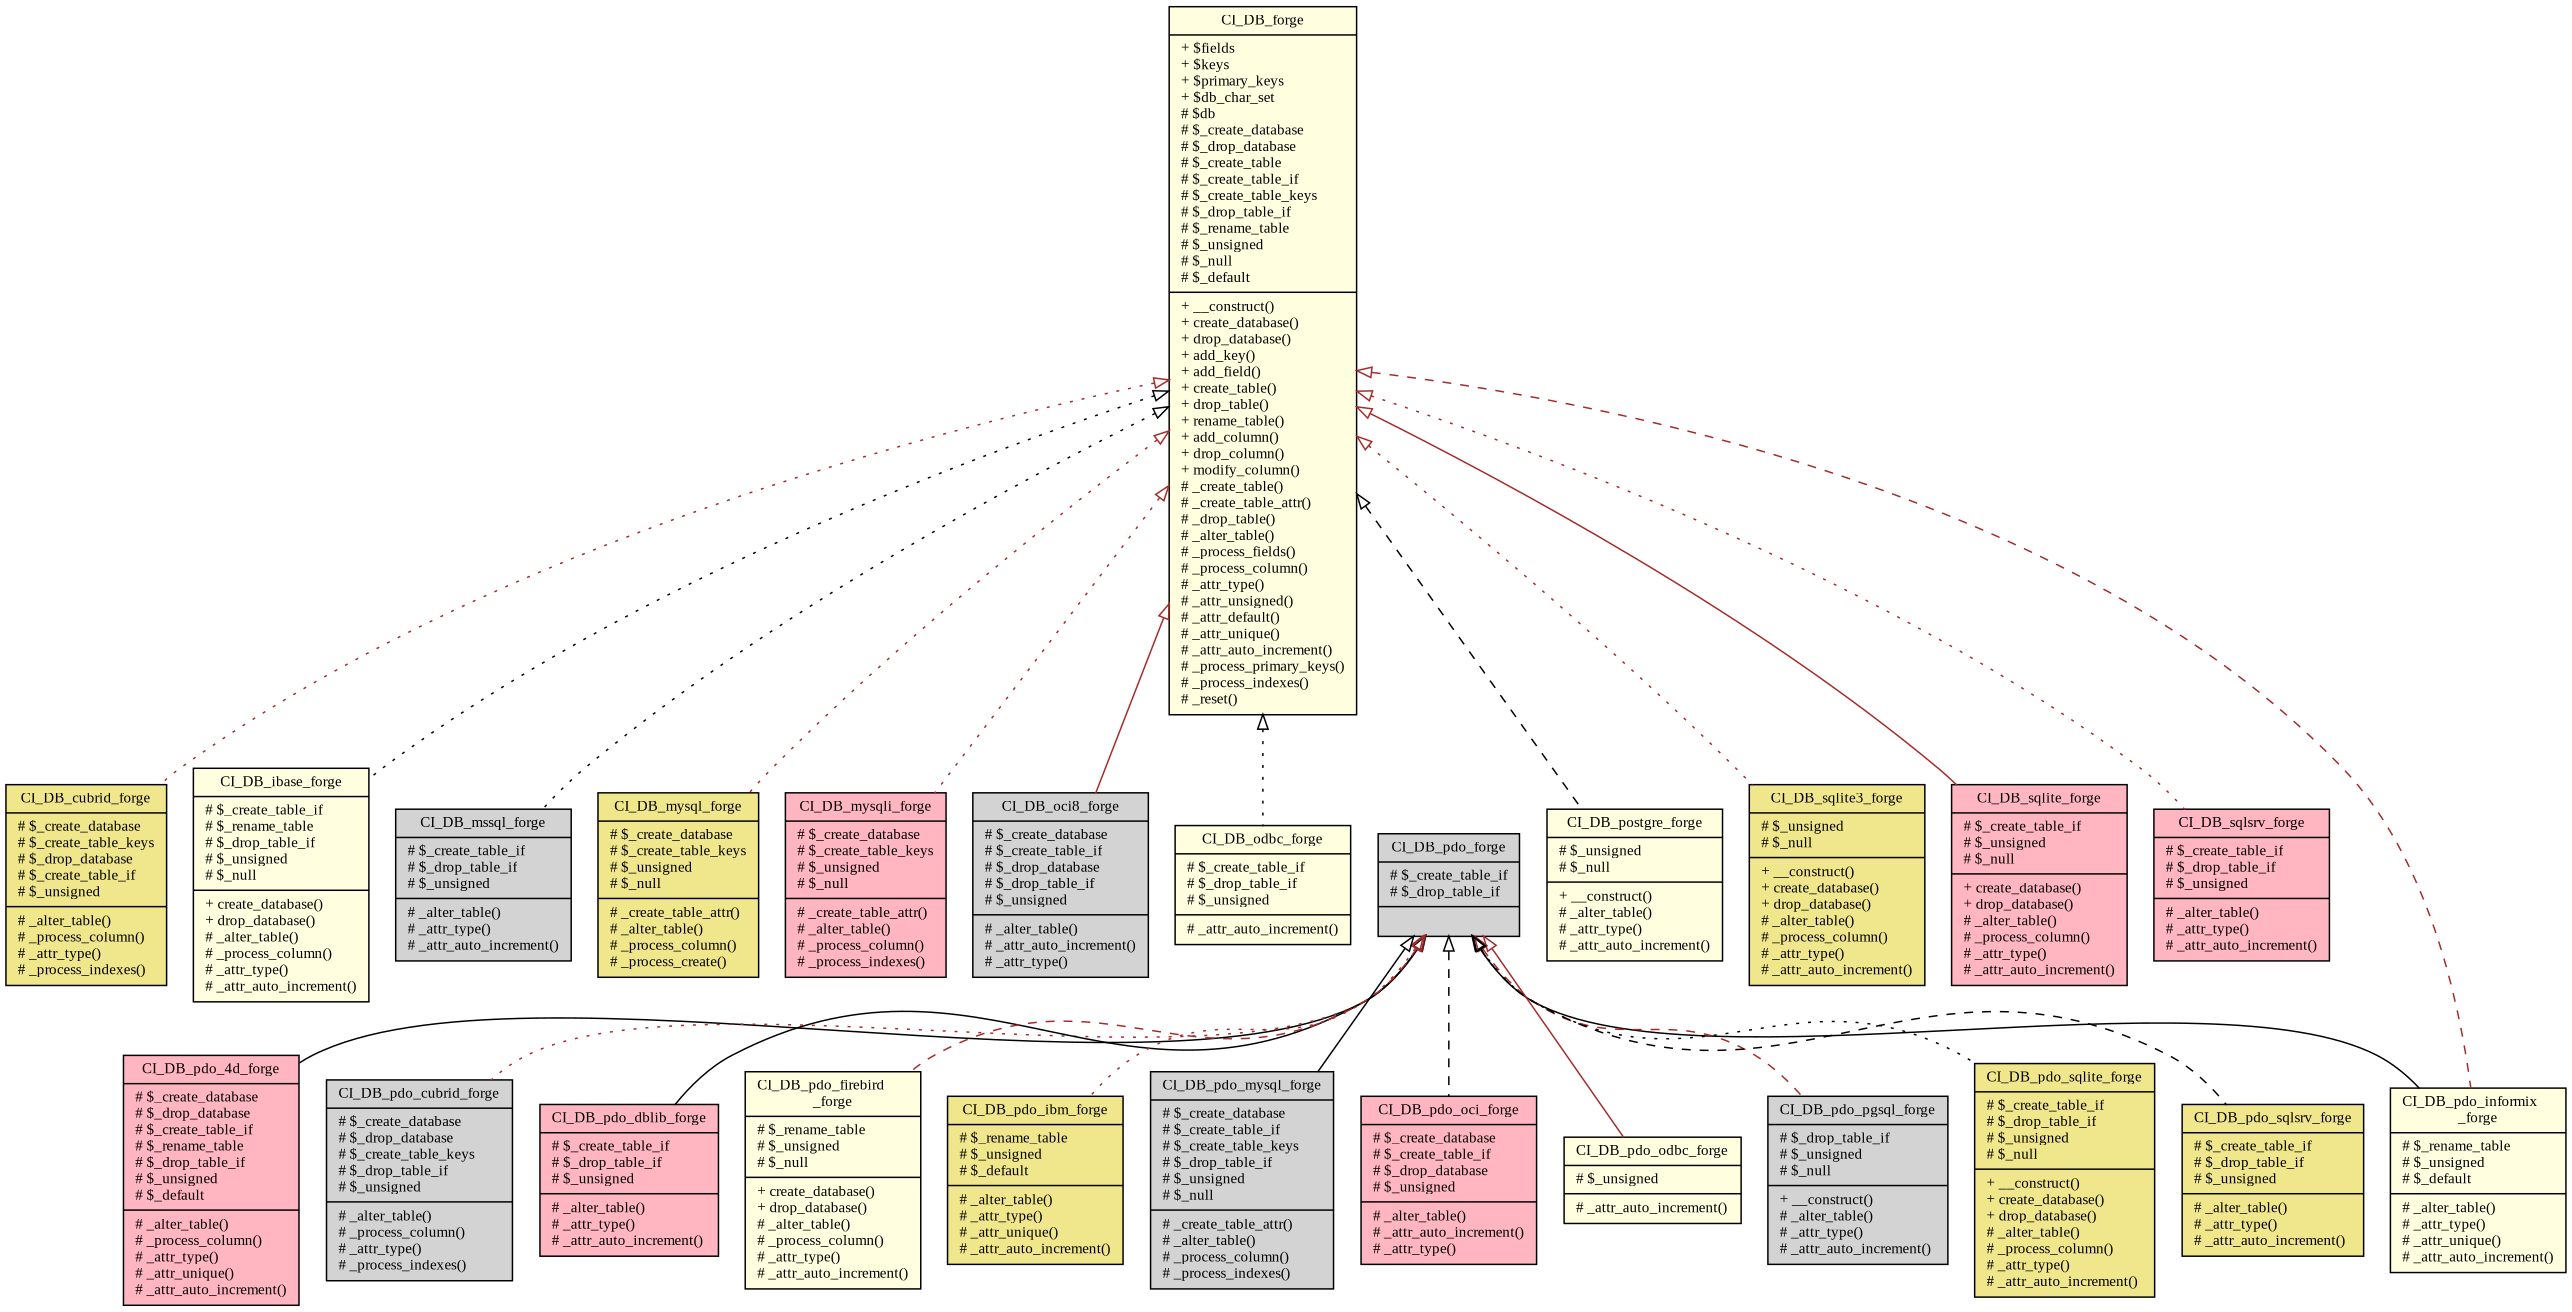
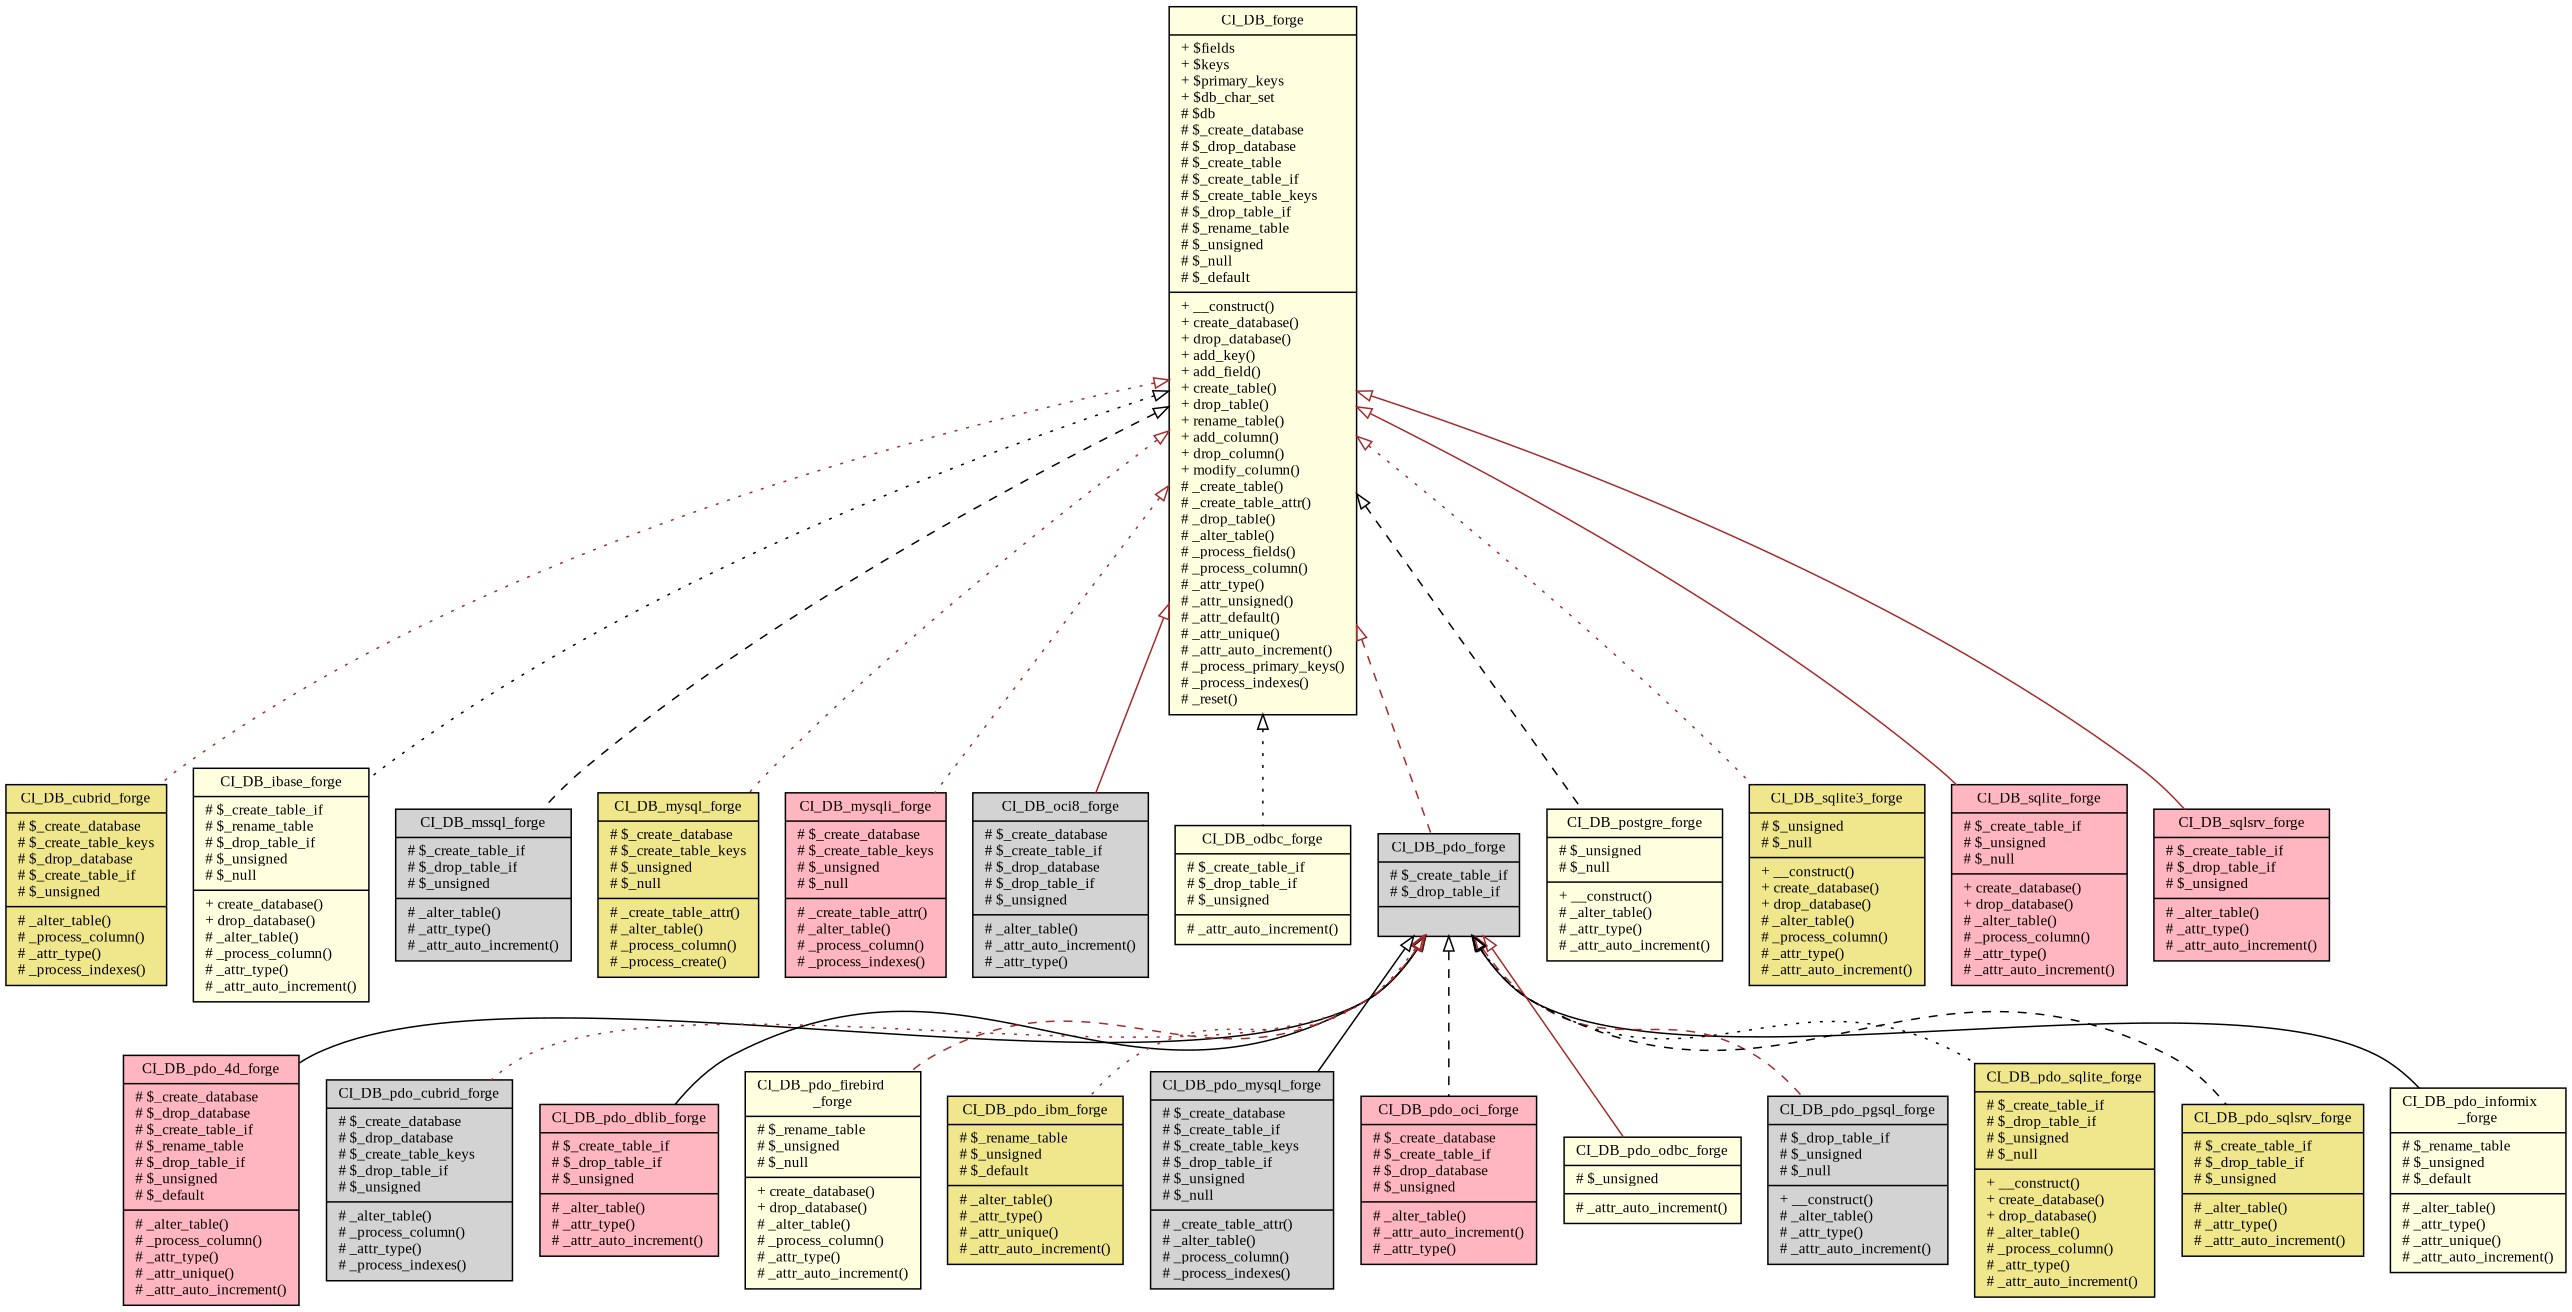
edge "CI_DB_pdo_informix" -> "CI_DB_forge": now "CI_DB_pdo_forge" -> "CI_DB_forge"
edge "CI_DB_sqlsrv_forge" -> "CI_DB_forge": style dotted -> solid
edge "CI_DB_mssql_forge" -> "CI_DB_forge": style dotted -> dashed
